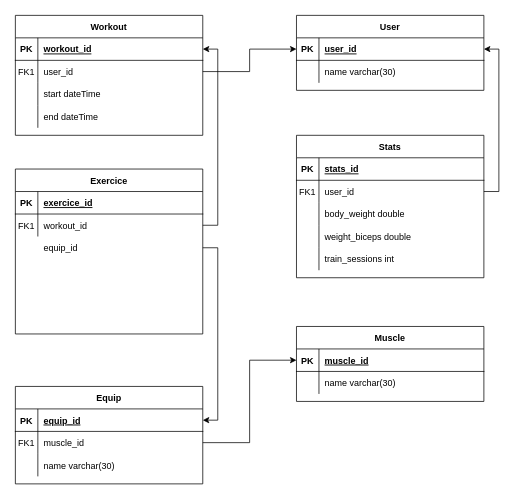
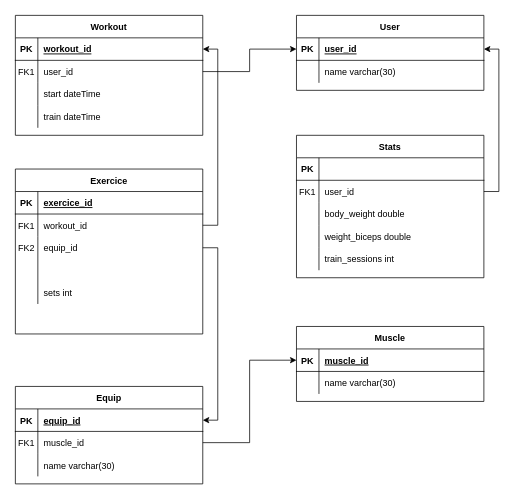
node "end dateTime": label "end dateTime" -> "train dateTime"
node "stats_id": removed
node "FK2": added
node "sets int": added
